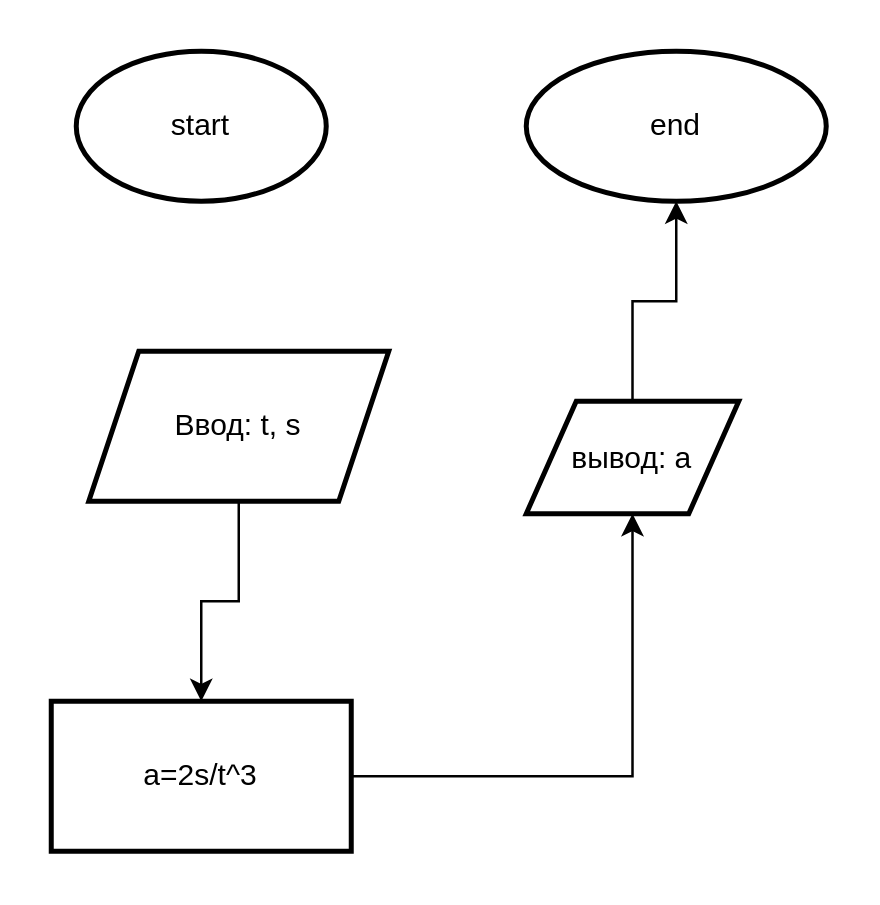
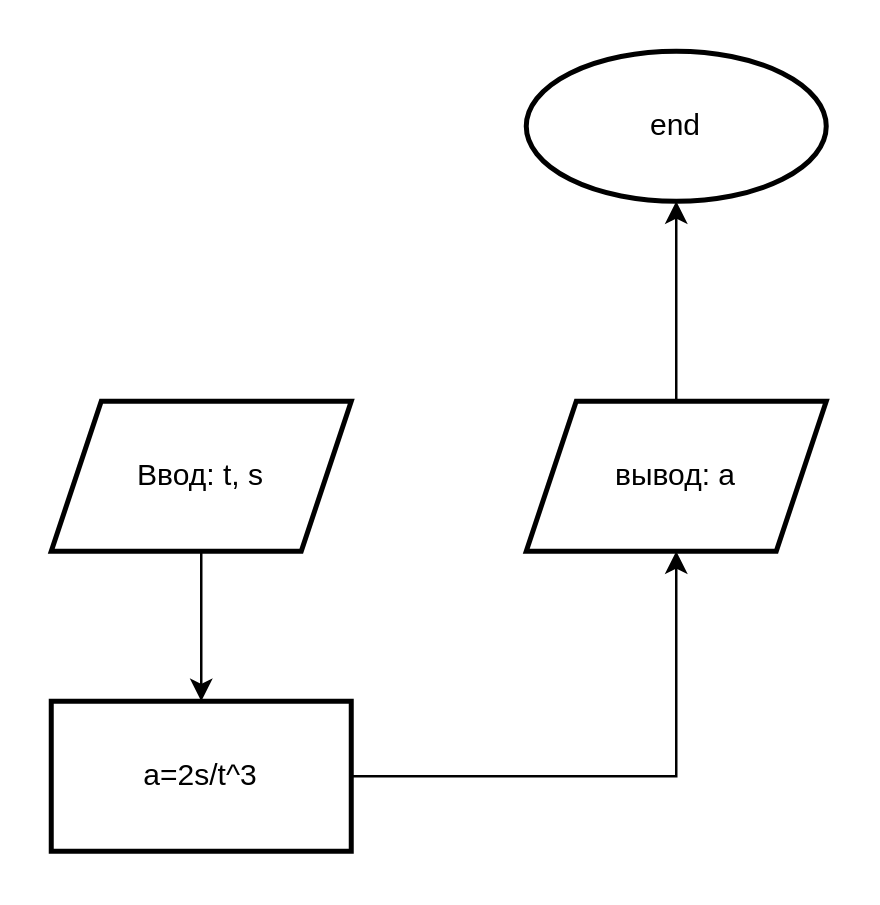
node "start": removed
node "Ввод: t, s": moved (239, 426) -> (201, 476)
node "вывод: a": size 213x113 -> 300x150
